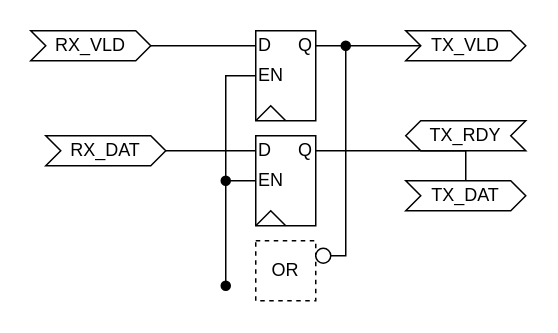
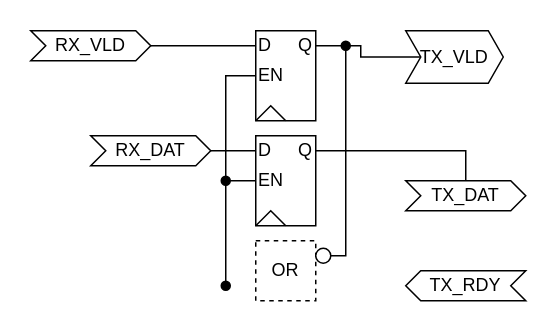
node "TX_VLD": size 120x30 -> 98x53
node "TX_RDY": moved (466, 136) -> (466, 286)
node "RX_DAT": moved (106, 151) -> (151, 151)
